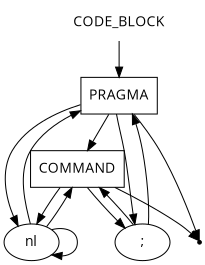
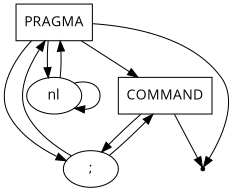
node "CODE_BLOCK": removed
edge "COMMAND" -> "nl": removed
edge "nl" -> "COMMAND": removed
